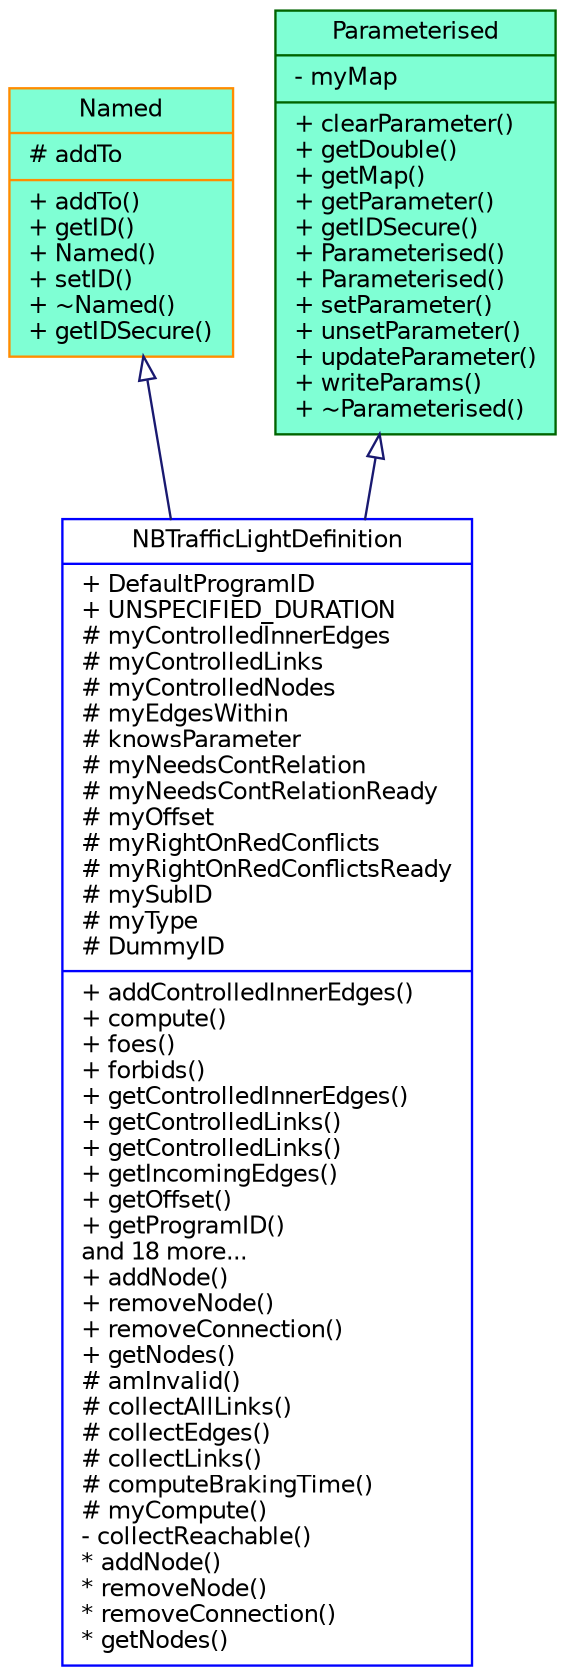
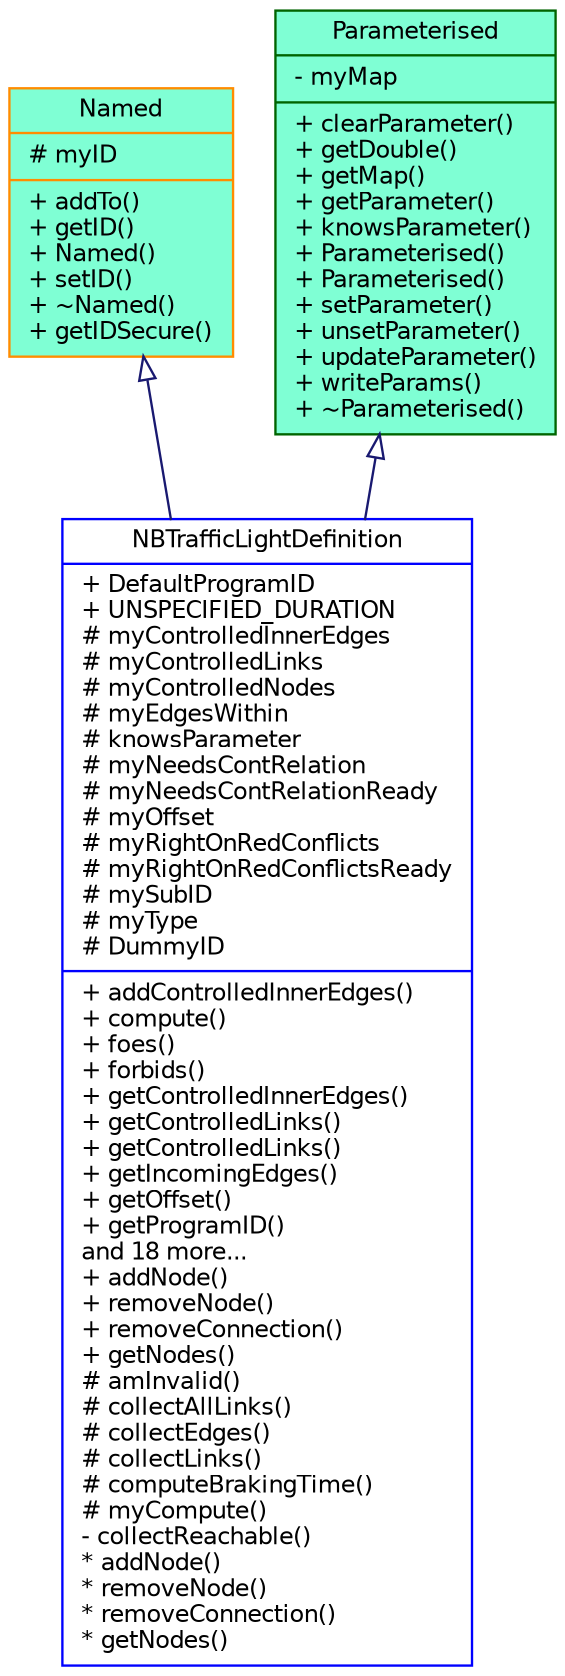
node "Named": text "# addTo" -> "# myID"
node "Parameterised": text "+ getIDSecure()" -> "+ knowsParameter()"
